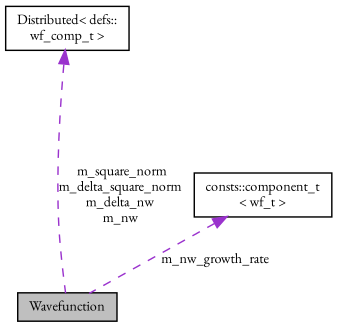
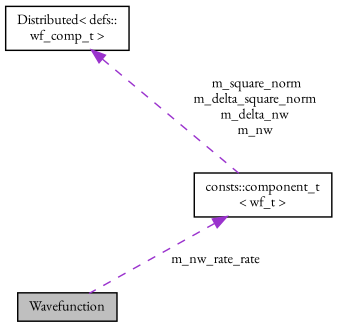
edge "Wavefunction" -> "Distributed< defs:: wf_comp_t >": now "consts::component_t < wf_t >" -> "Distributed< defs:: wf_comp_t >"
edge "Wavefunction" -> "consts::component_t < wf_t >": label " m_nw_growth_rate" -> " m_nw_rate_rate"
